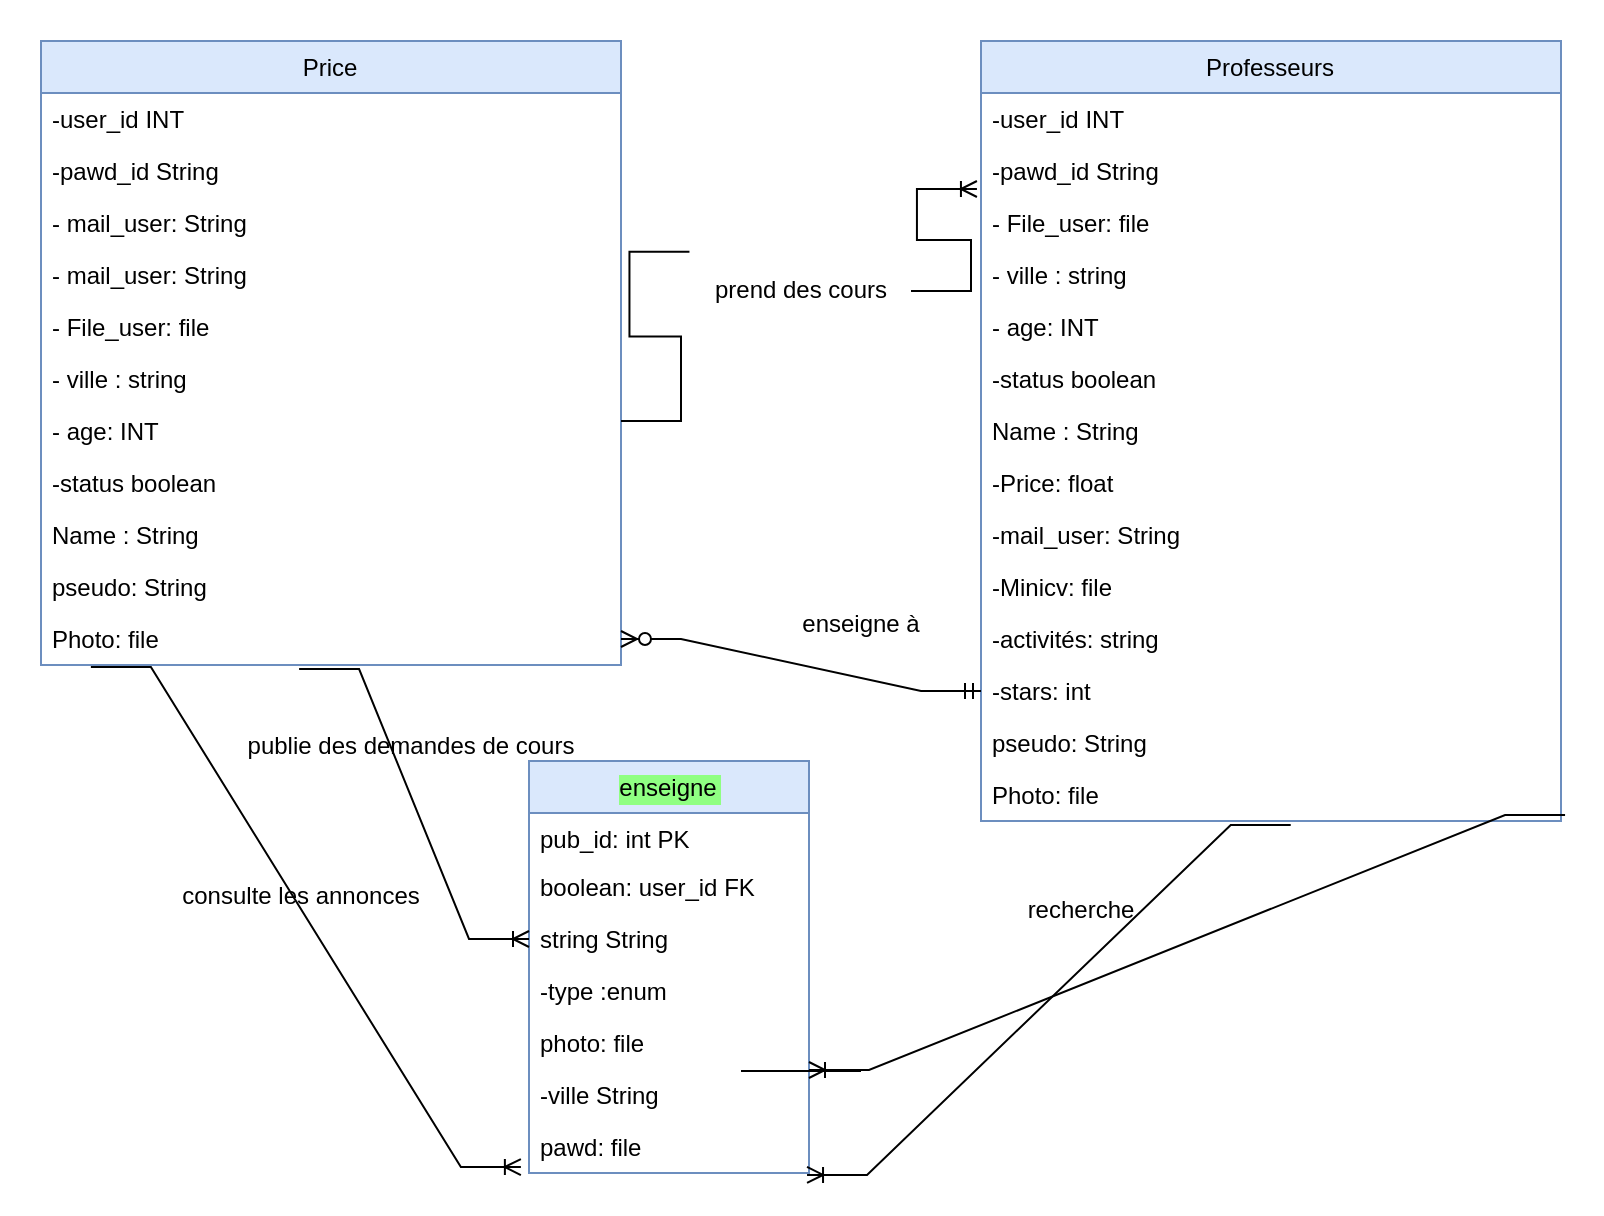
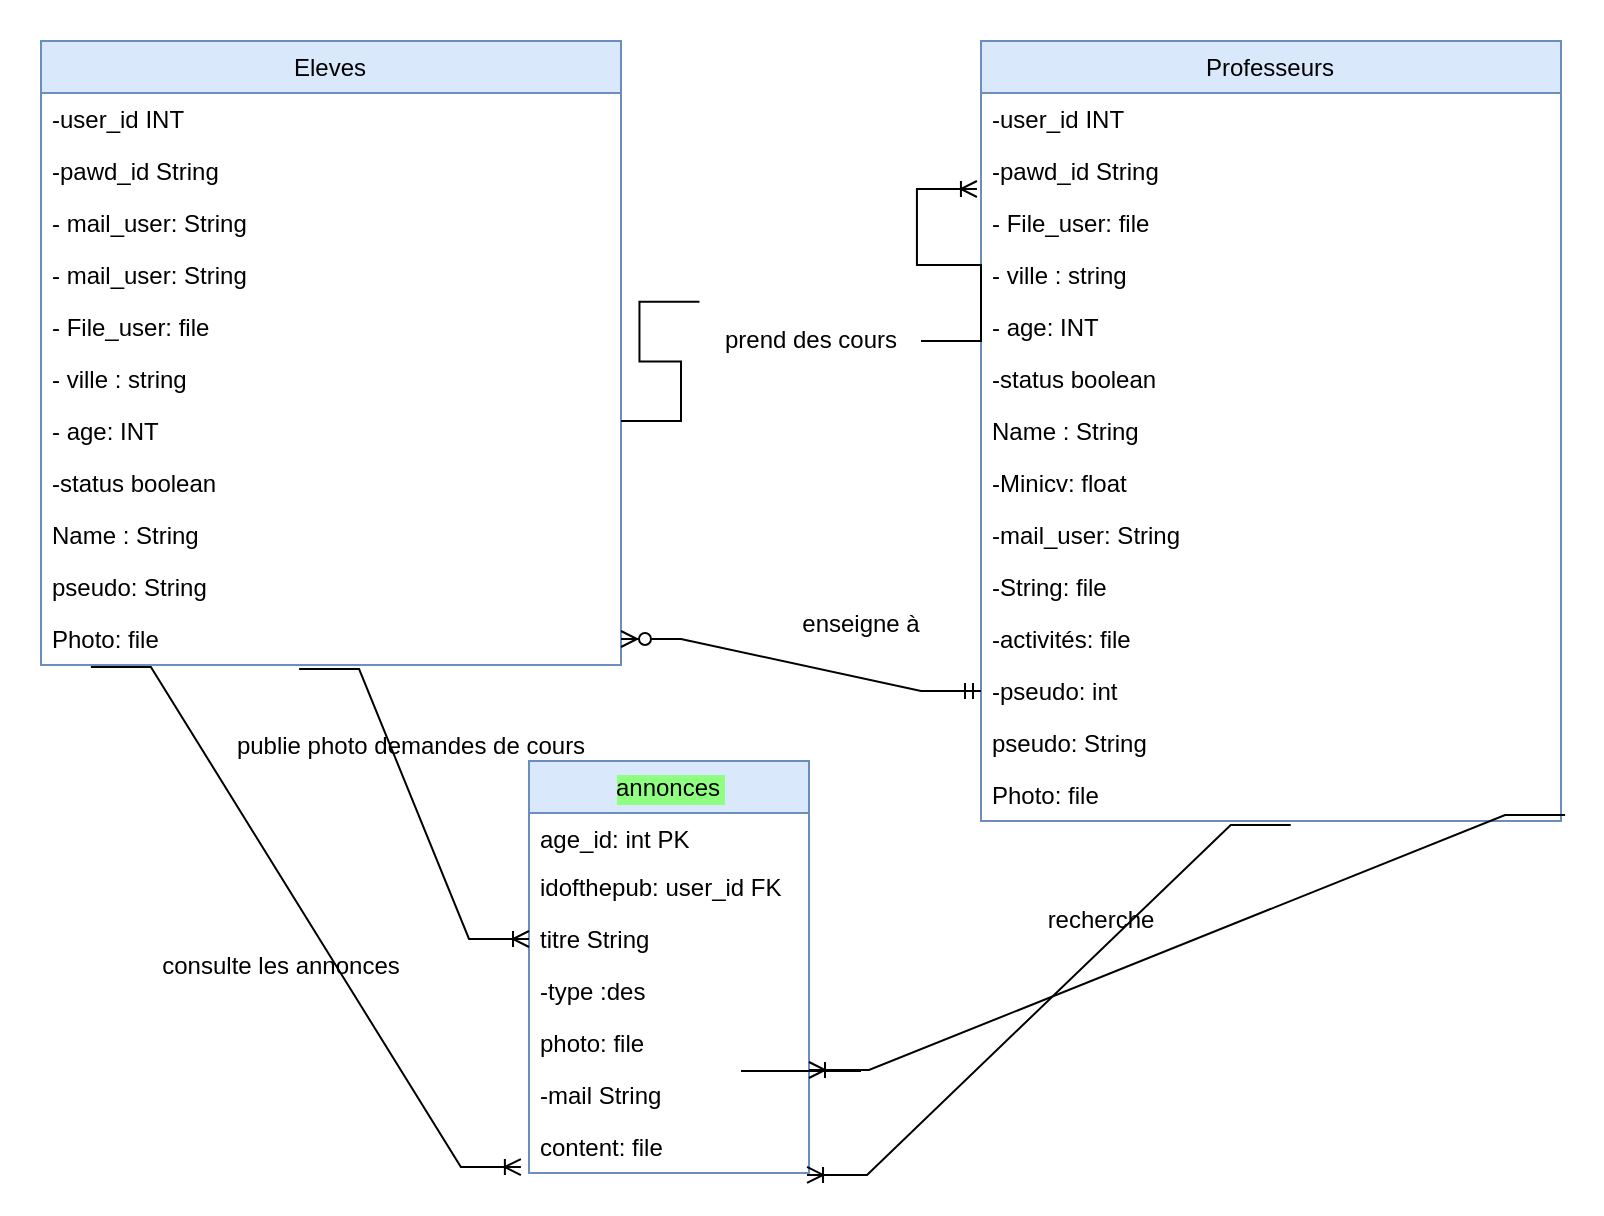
node "Price": label "Price" -> "Eleves"
node "prend des cours": moved (801, 291) -> (811, 341)
node "-Price: float": label "-Price: float" -> "-Minicv: float"
node "-Minicv: file": label "-Minicv: file" -> "-String: file"
node "-activités: string": label "-activités: string" -> "-activités: file"
node "-stars: int": label "-stars: int" -> "-pseudo: int"
node "publie des demandes de cours": label "publie des demandes de cours" -> "publie photo demandes de cours"
node "enseigne": label "enseigne" -> "annonces"
node "pub_id: int PK": label "pub_id: int PK" -> "age_id: int PK"
node "boolean: user_id FK": label "boolean: user_id FK" -> "idofthepub: user_id FK"
node "consulte les annonces": moved (301, 911) -> (281, 981)
node "recherche": moved (1081, 911) -> (1101, 921)
node "string String": label "string String" -> "titre String"
node "-type :enum": label "-type :enum" -> "-type :des"
node "-ville String": label "-ville String" -> "-mail String"
node "pawd: file": label "pawd: file" -> "content: file"
